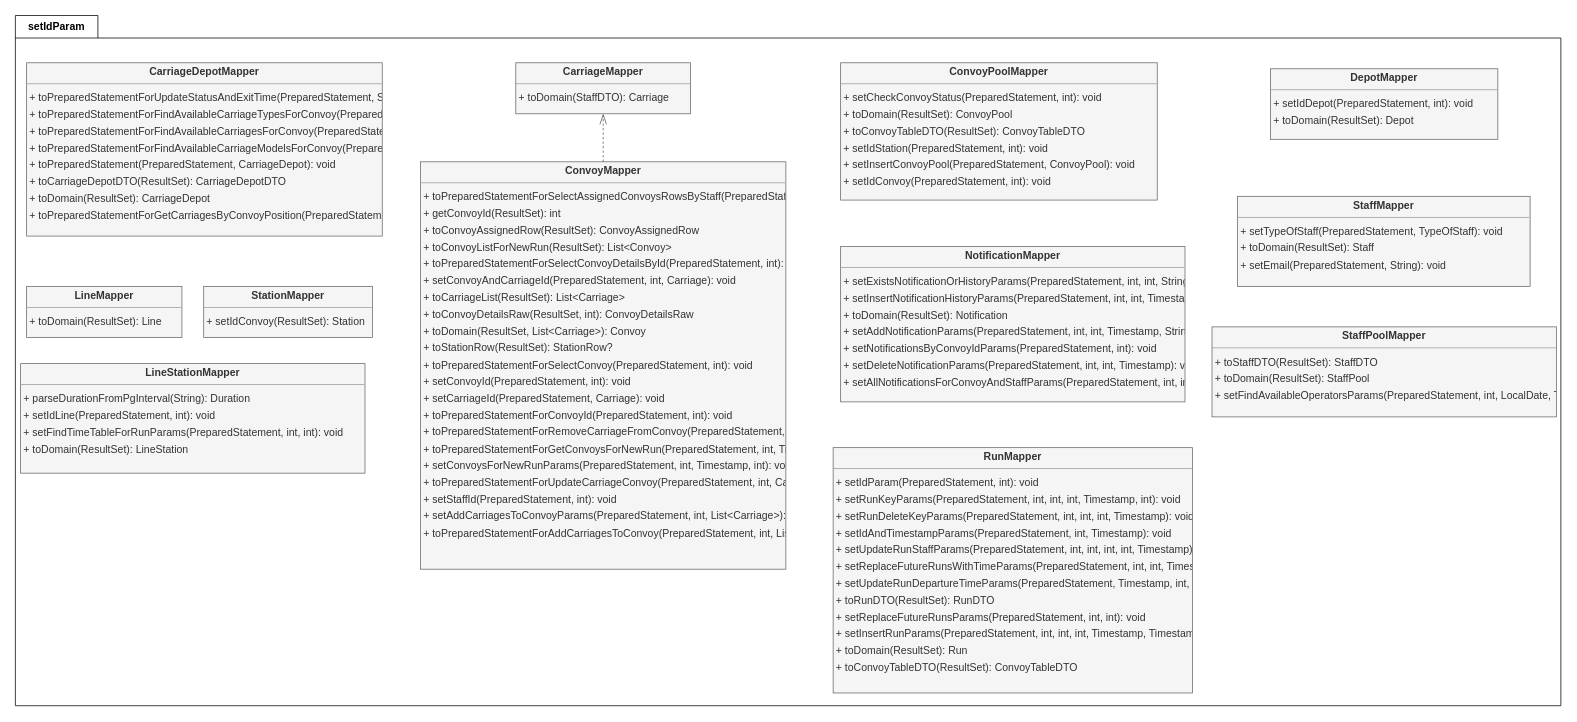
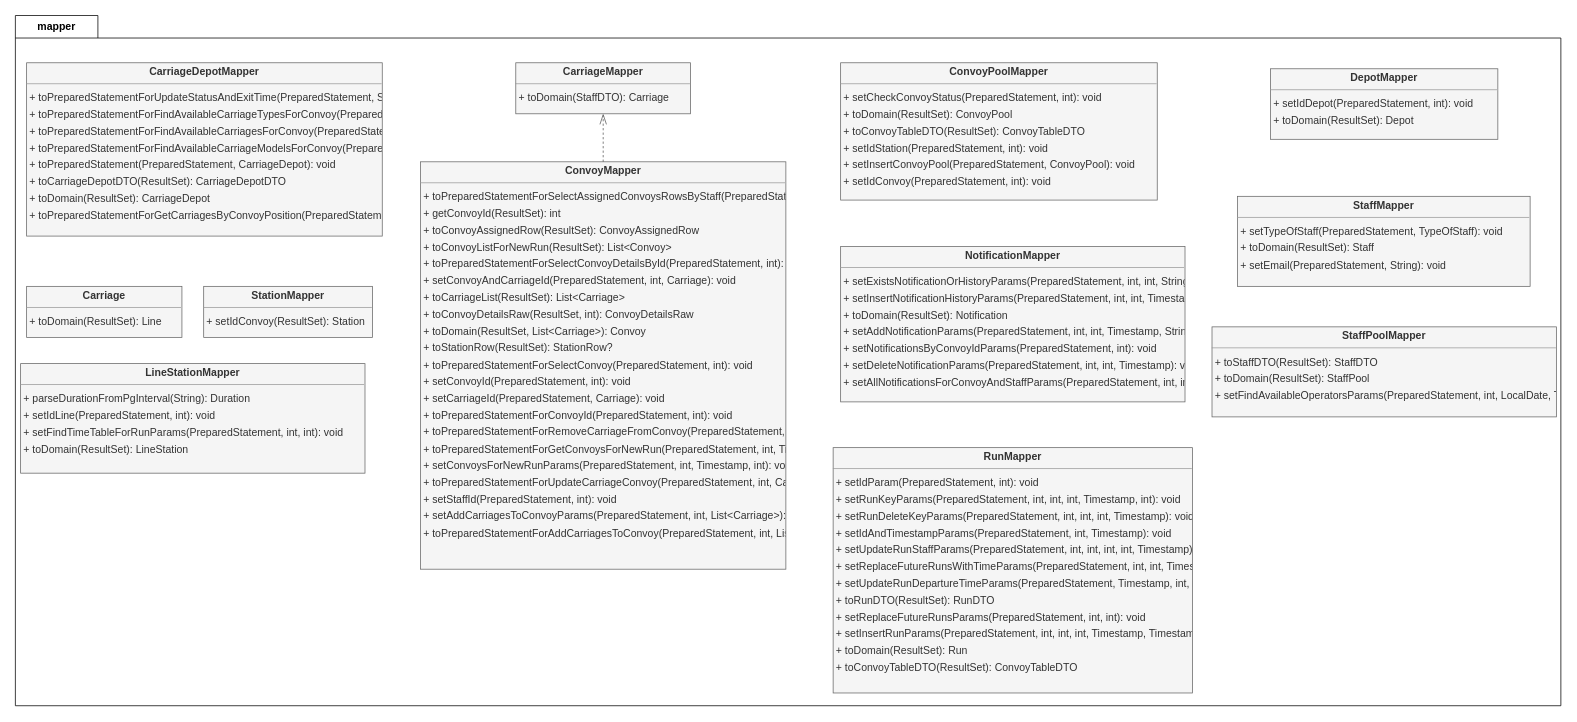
node "setIdParam": label "setIdParam" -> "mapper"
node "LineMapper + toDomain(ResultSet): Line": label "LineMapper + toDomain(ResultSet): Line" -> "Carriage + toDomain(ResultSet): Line"
